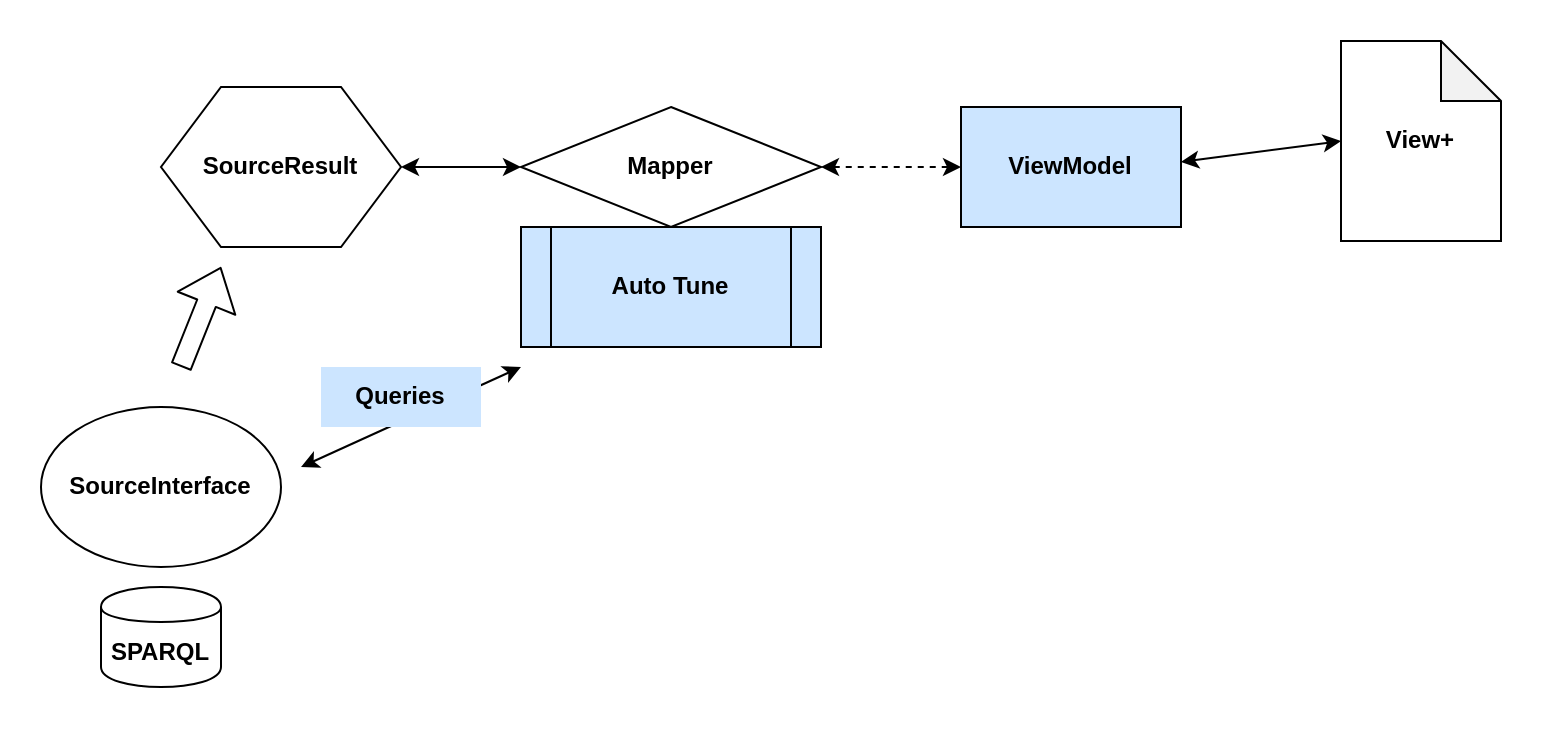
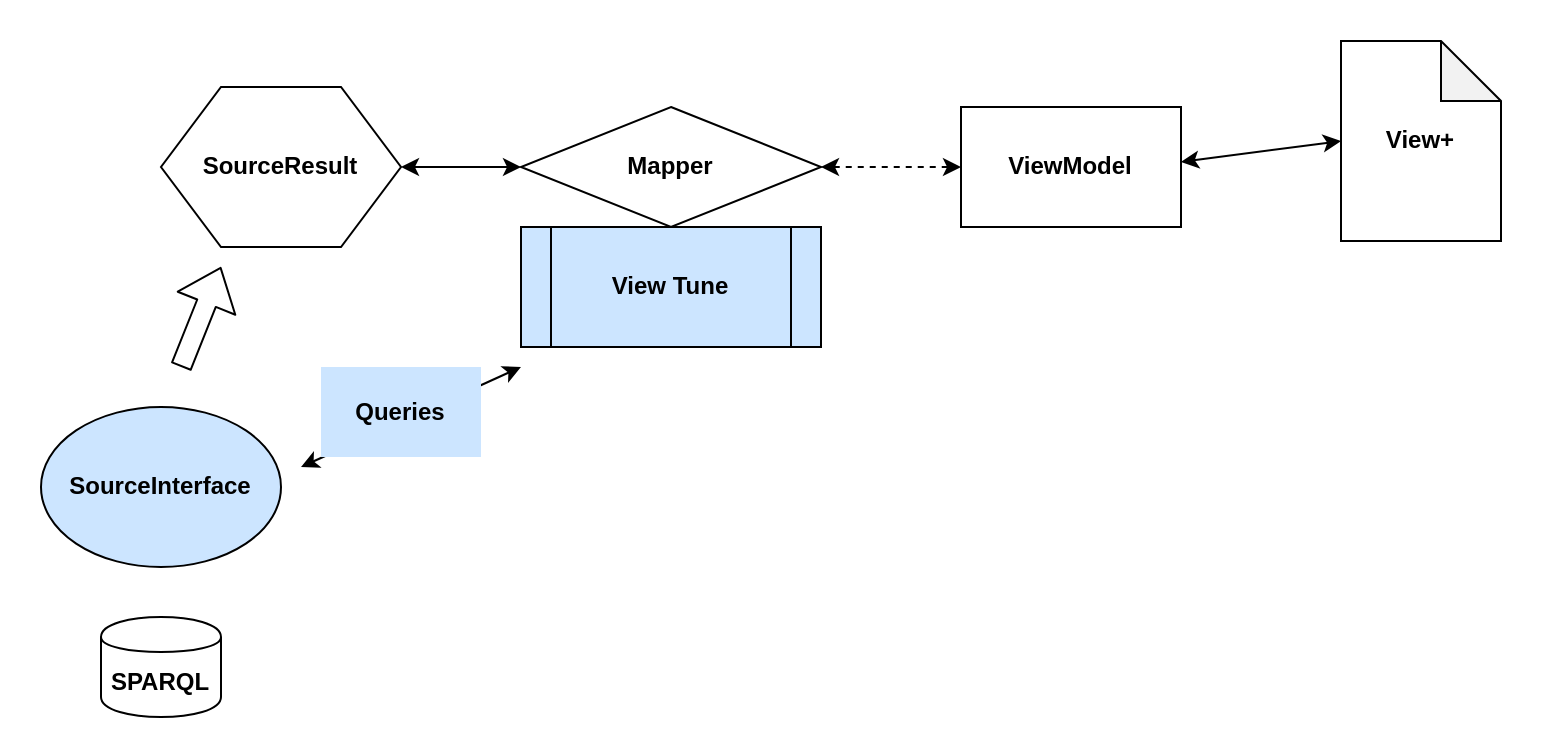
node "ViewModel": fillcolor #cce5ff -> #ffffff
node "Auto Tune": label "Auto Tune" -> "View Tune"
node "Queries": size 160x60 -> 160x90
node "SourceInterface": fillcolor #ffffff -> #cce5ff
node "SPARQL": moved (161, 637) -> (161, 667)
